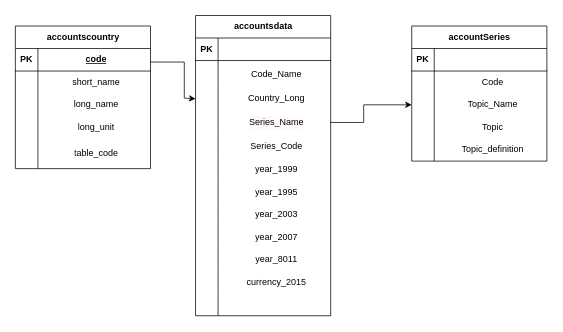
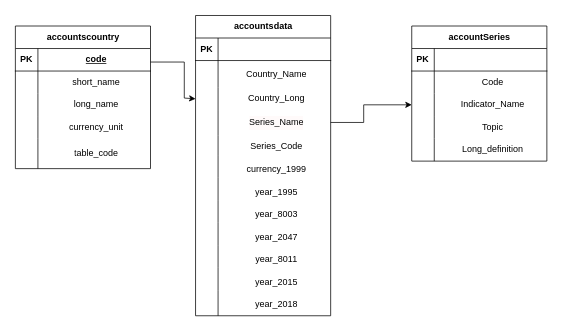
node "Code_Name": label "Code_Name" -> "Country_Name"
node "Topic_Name": label "Topic_Name" -> "Indicator_Name"
node "long_unit": label "long_unit" -> "currency_unit"
node "Topic_definition": label "Topic_definition" -> "Long_definition"
node "year_1999": label "year_1999" -> "currency_1999"
node "year_2003": label "year_2003" -> "year_8003"
node "year_2007": label "year_2007" -> "year_2047"
node "currency_2015": label "currency_2015" -> "year_2015"
node "year_2018": added
